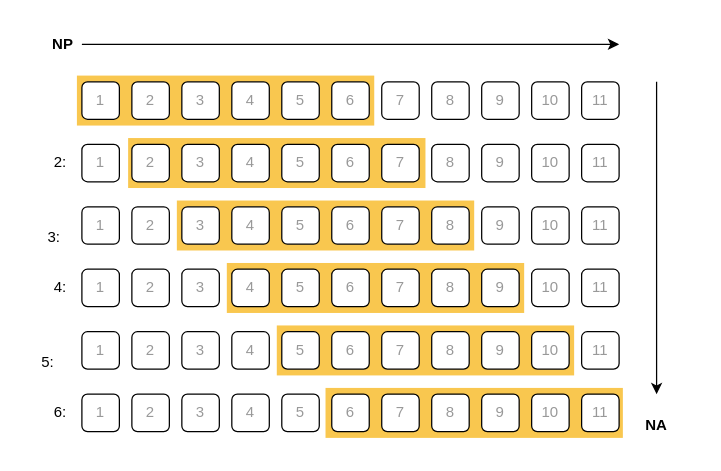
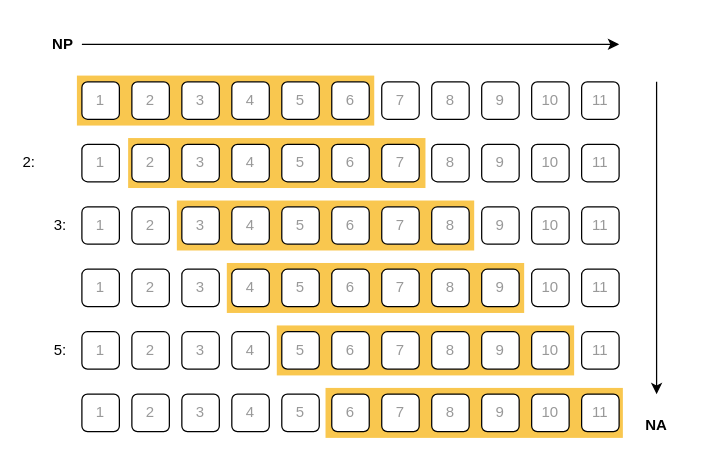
node "2:": moved (61, 163) -> (29, 163)
node "3:": moved (54, 238) -> (61, 226)
node "4:": removed
node "5:": moved (48, 363) -> (61, 351)
node "6:": removed
